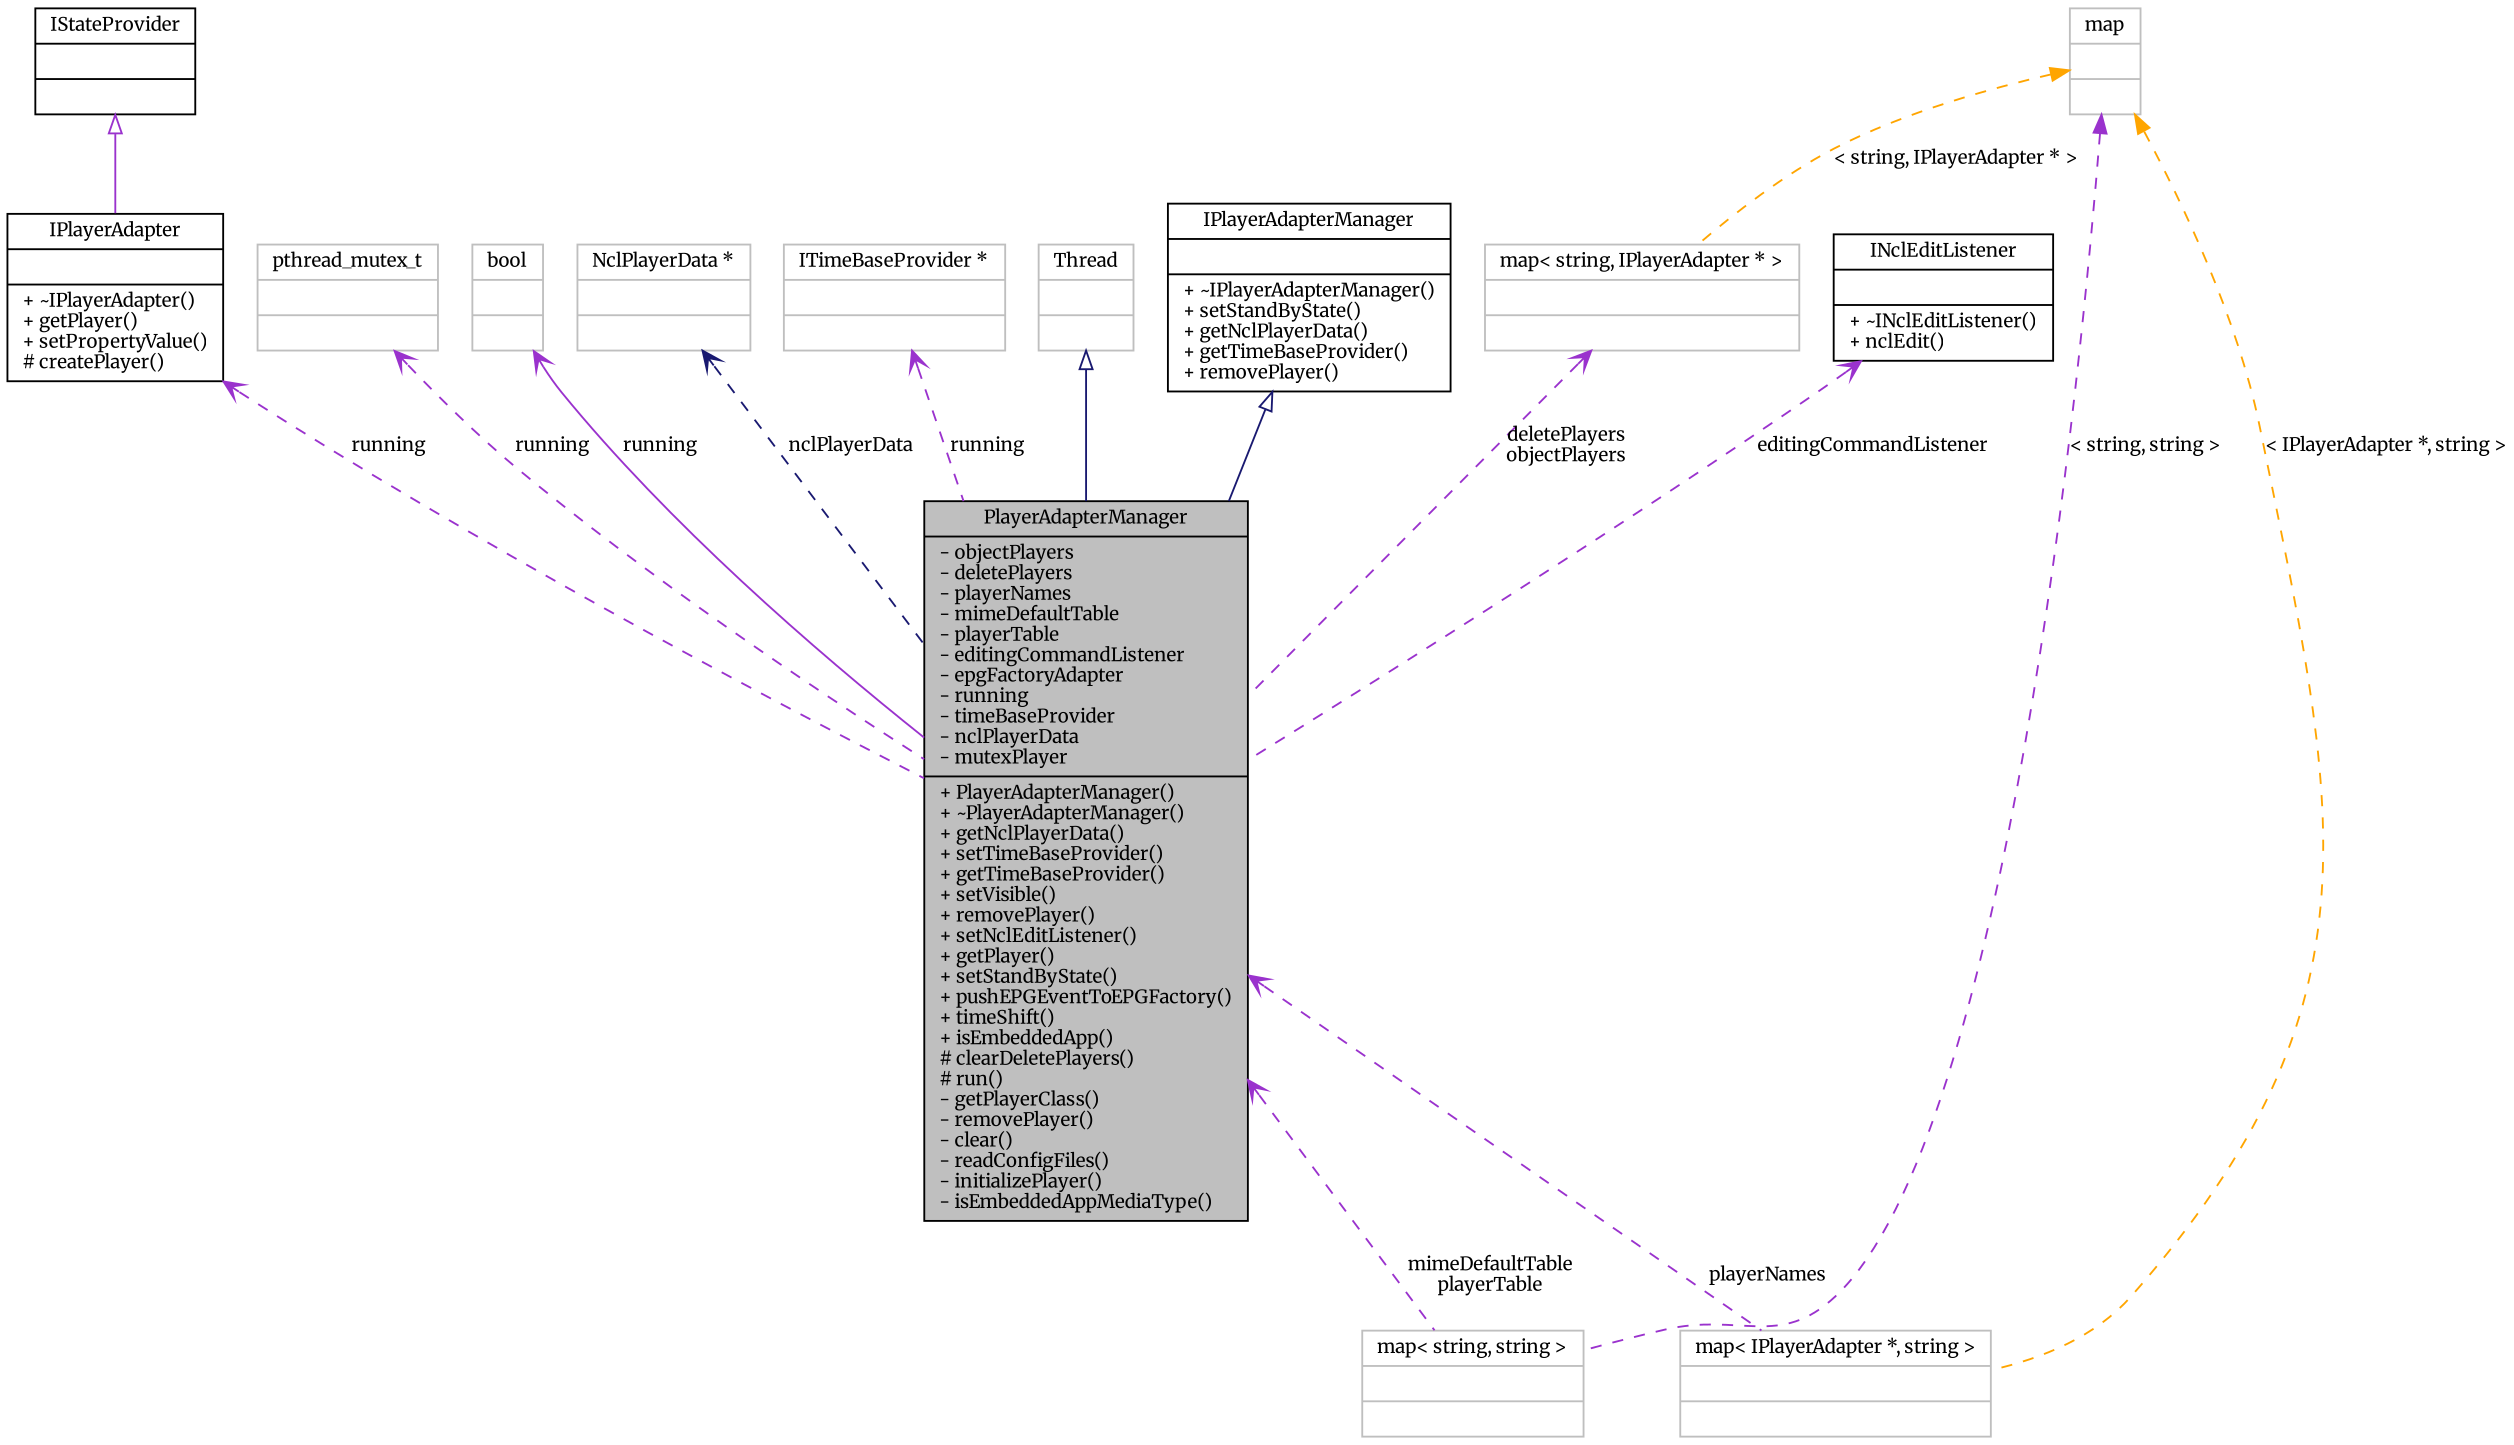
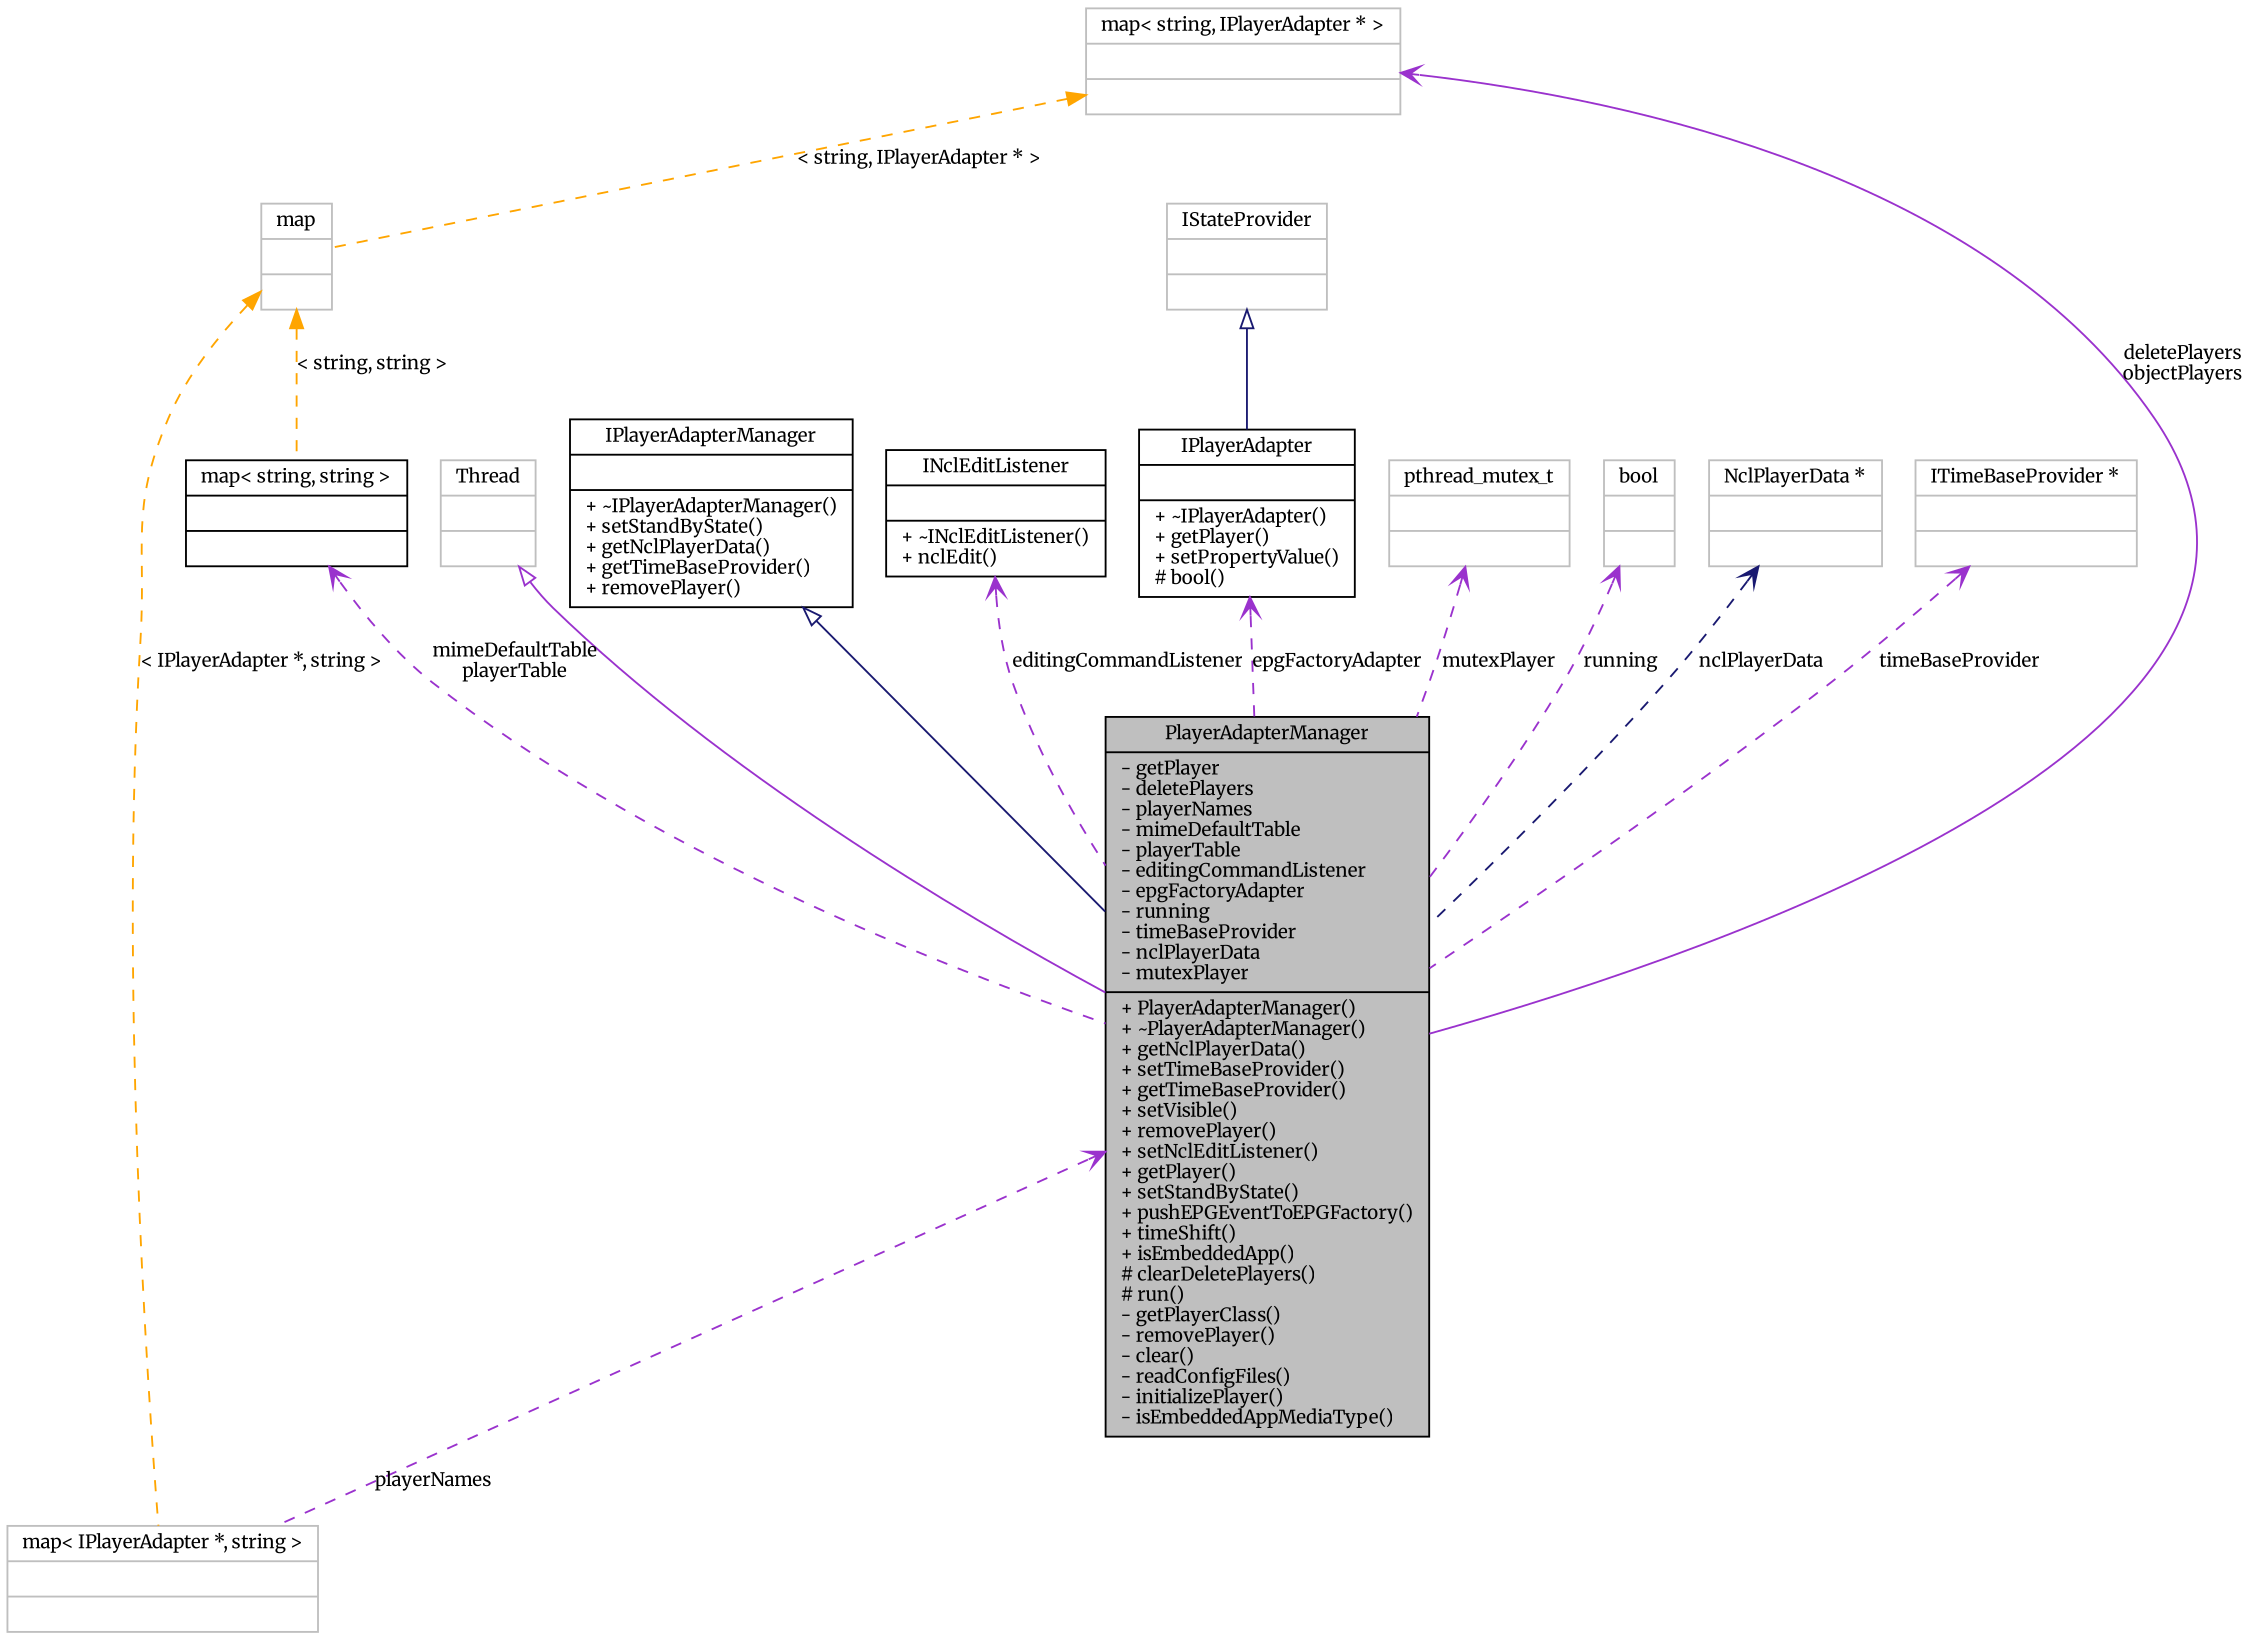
node "IStateProvider": color black -> grey75
edge "map< string, IPlayerAdapter * >" -> "map": reversed
edge "IPlayerAdapter" -> "IStateProvider": color darkorchid3 -> midnightblue
node "IPlayerAdapter": text "# createPlayer()" -> "# bool()"
edge "PlayerAdapterManager" -> "Thread": color midnightblue -> darkorchid3
edge "PlayerAdapterManager" -> "IPlayerAdapter": label "running" -> "epgFactoryAdapter"
edge "PlayerAdapterManager" -> "pthread_mutex_t": label "running" -> "mutexPlayer"
edge "PlayerAdapterManager" -> "ITimeBaseProvider *": label "running" -> "timeBaseProvider"
edge "PlayerAdapterManager" -> "map< string, IPlayerAdapter * >": style dashed -> solid
node "PlayerAdapterManager": text "- objectPlayers" -> "- getPlayer"
edge "PlayerAdapterManager" -> "bool": style solid -> dashed
edge "map< string, string >" -> "map": color darkorchid3 -> orange
edge "map< string, string >" -> "PlayerAdapterManager": reversed
node "map< string, string >": color grey75 -> black
